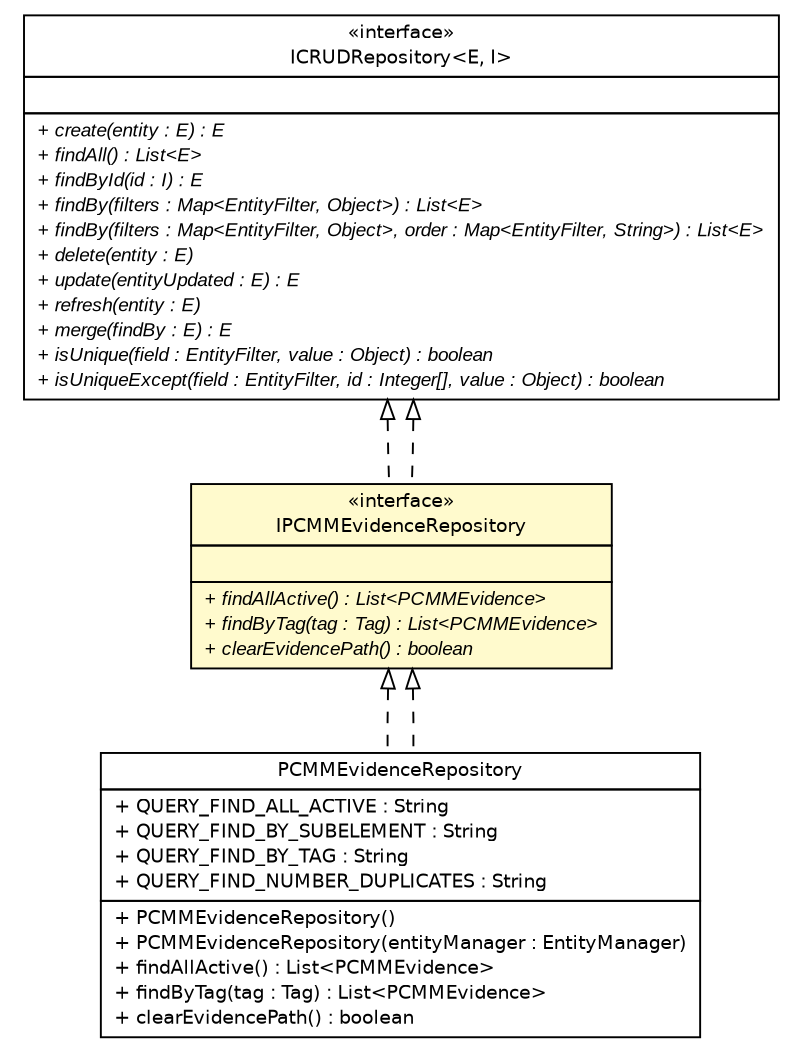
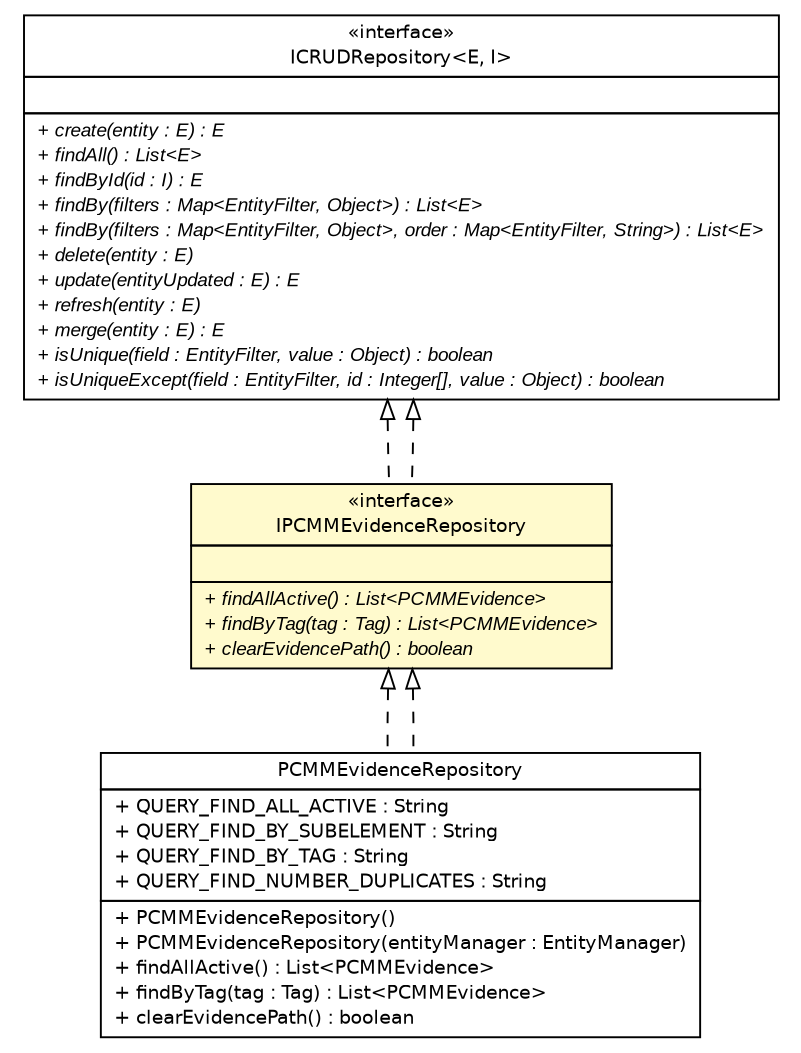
node "ICRUDRepository<E, I>": text "+ merge(findBy : E) : E" -> "+ merge(entity : E) : E"
